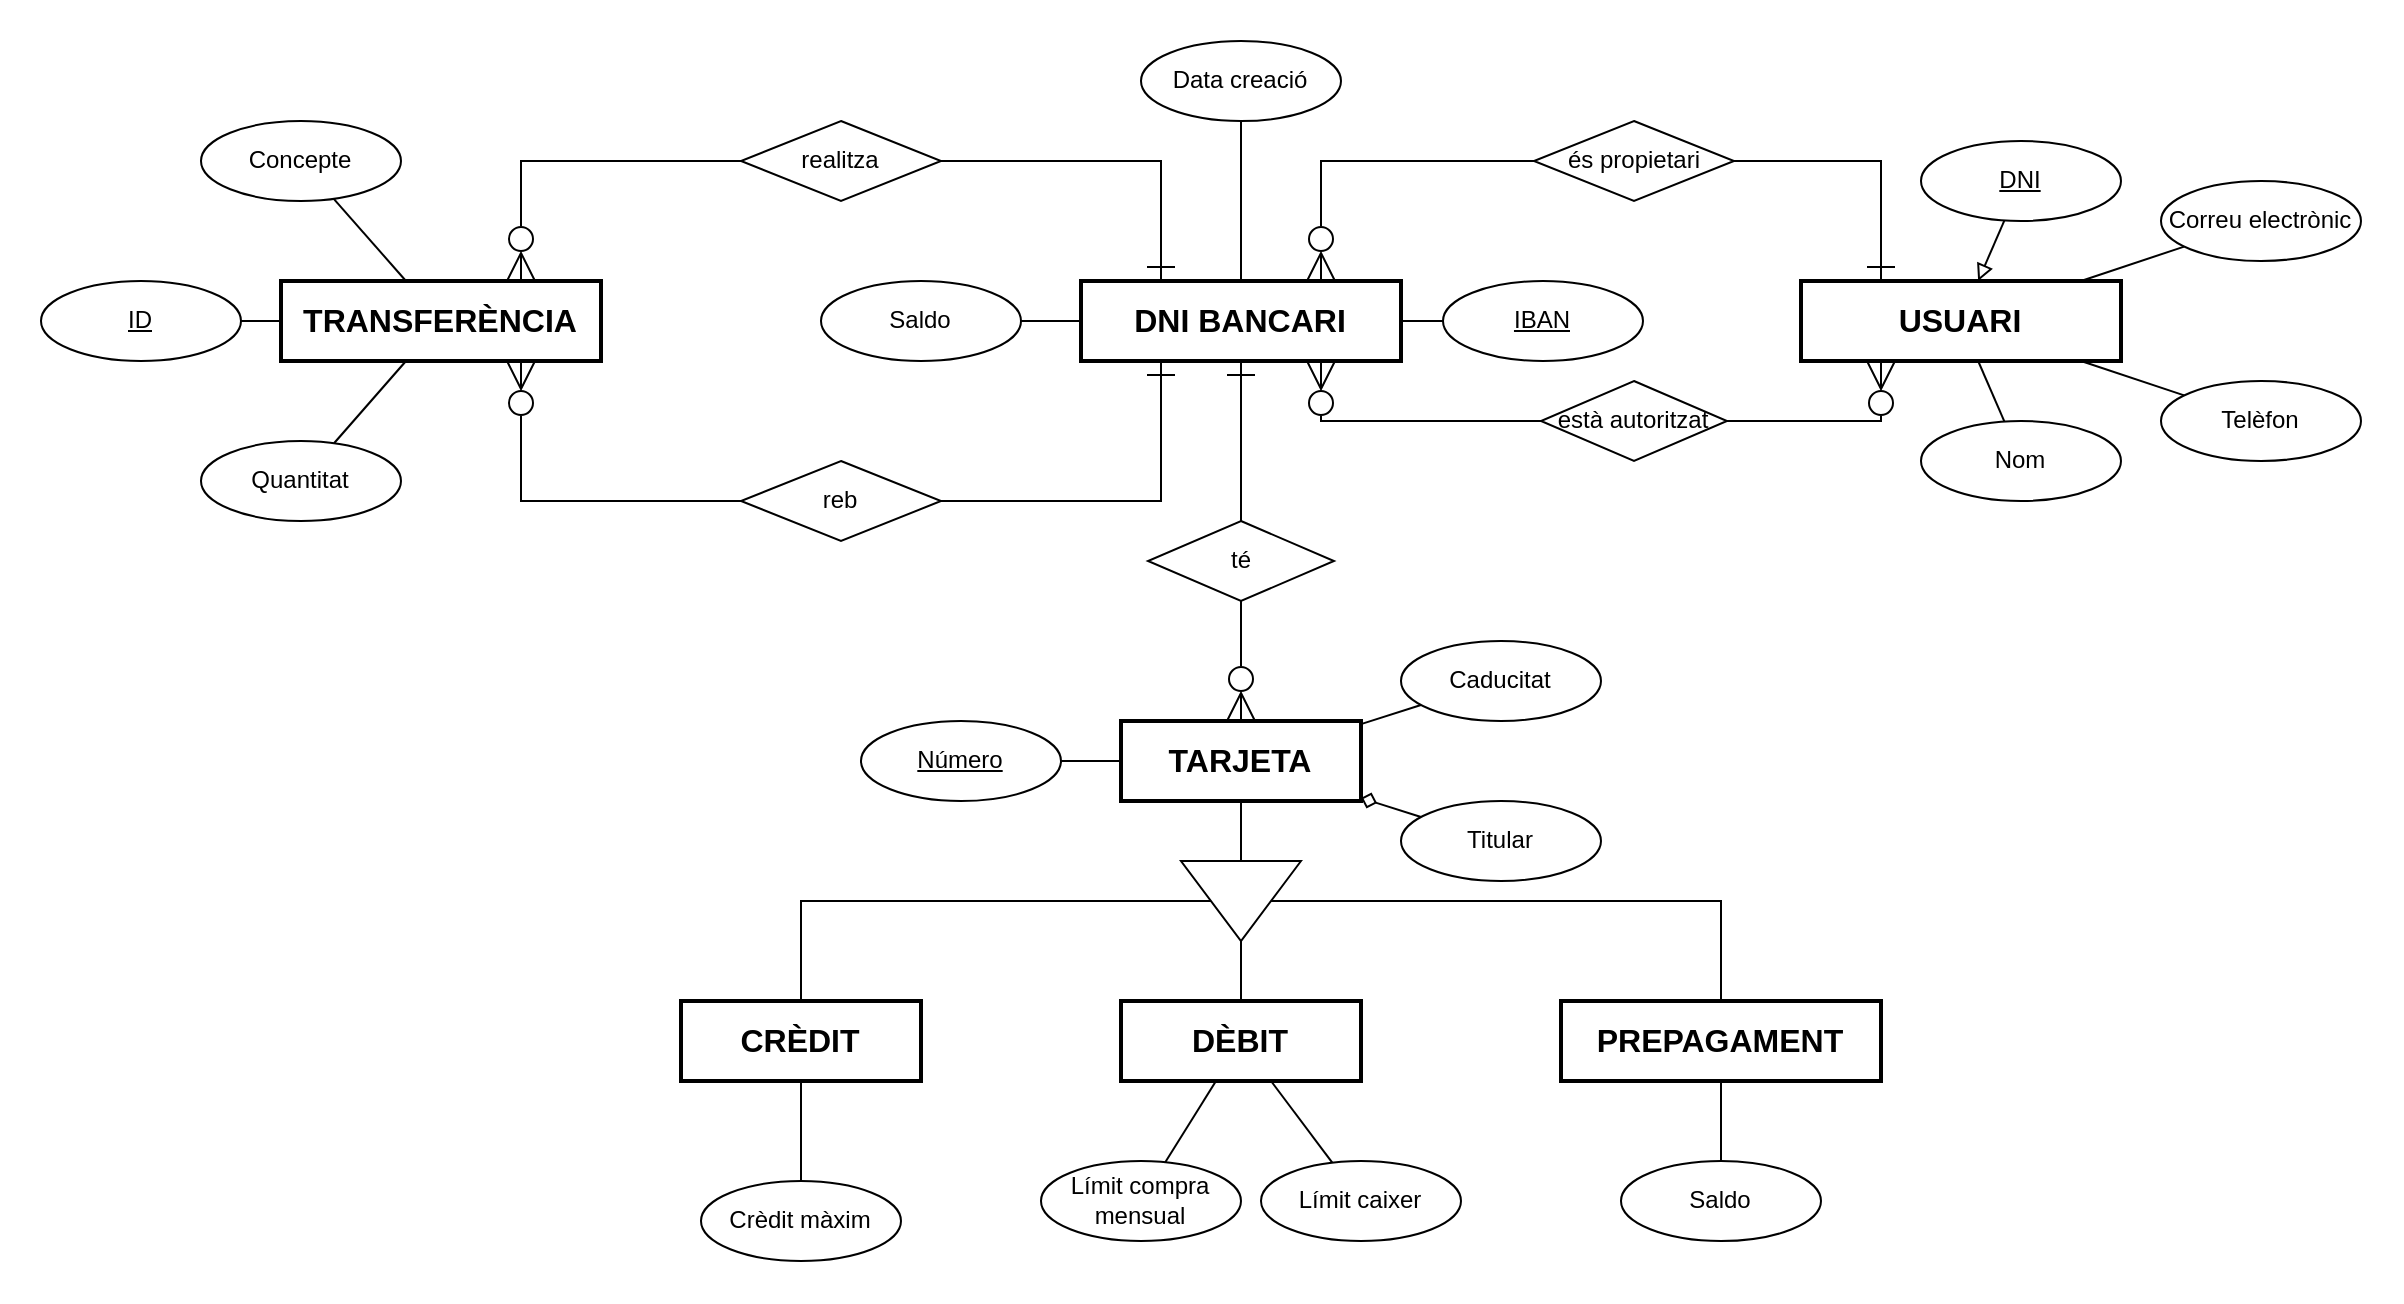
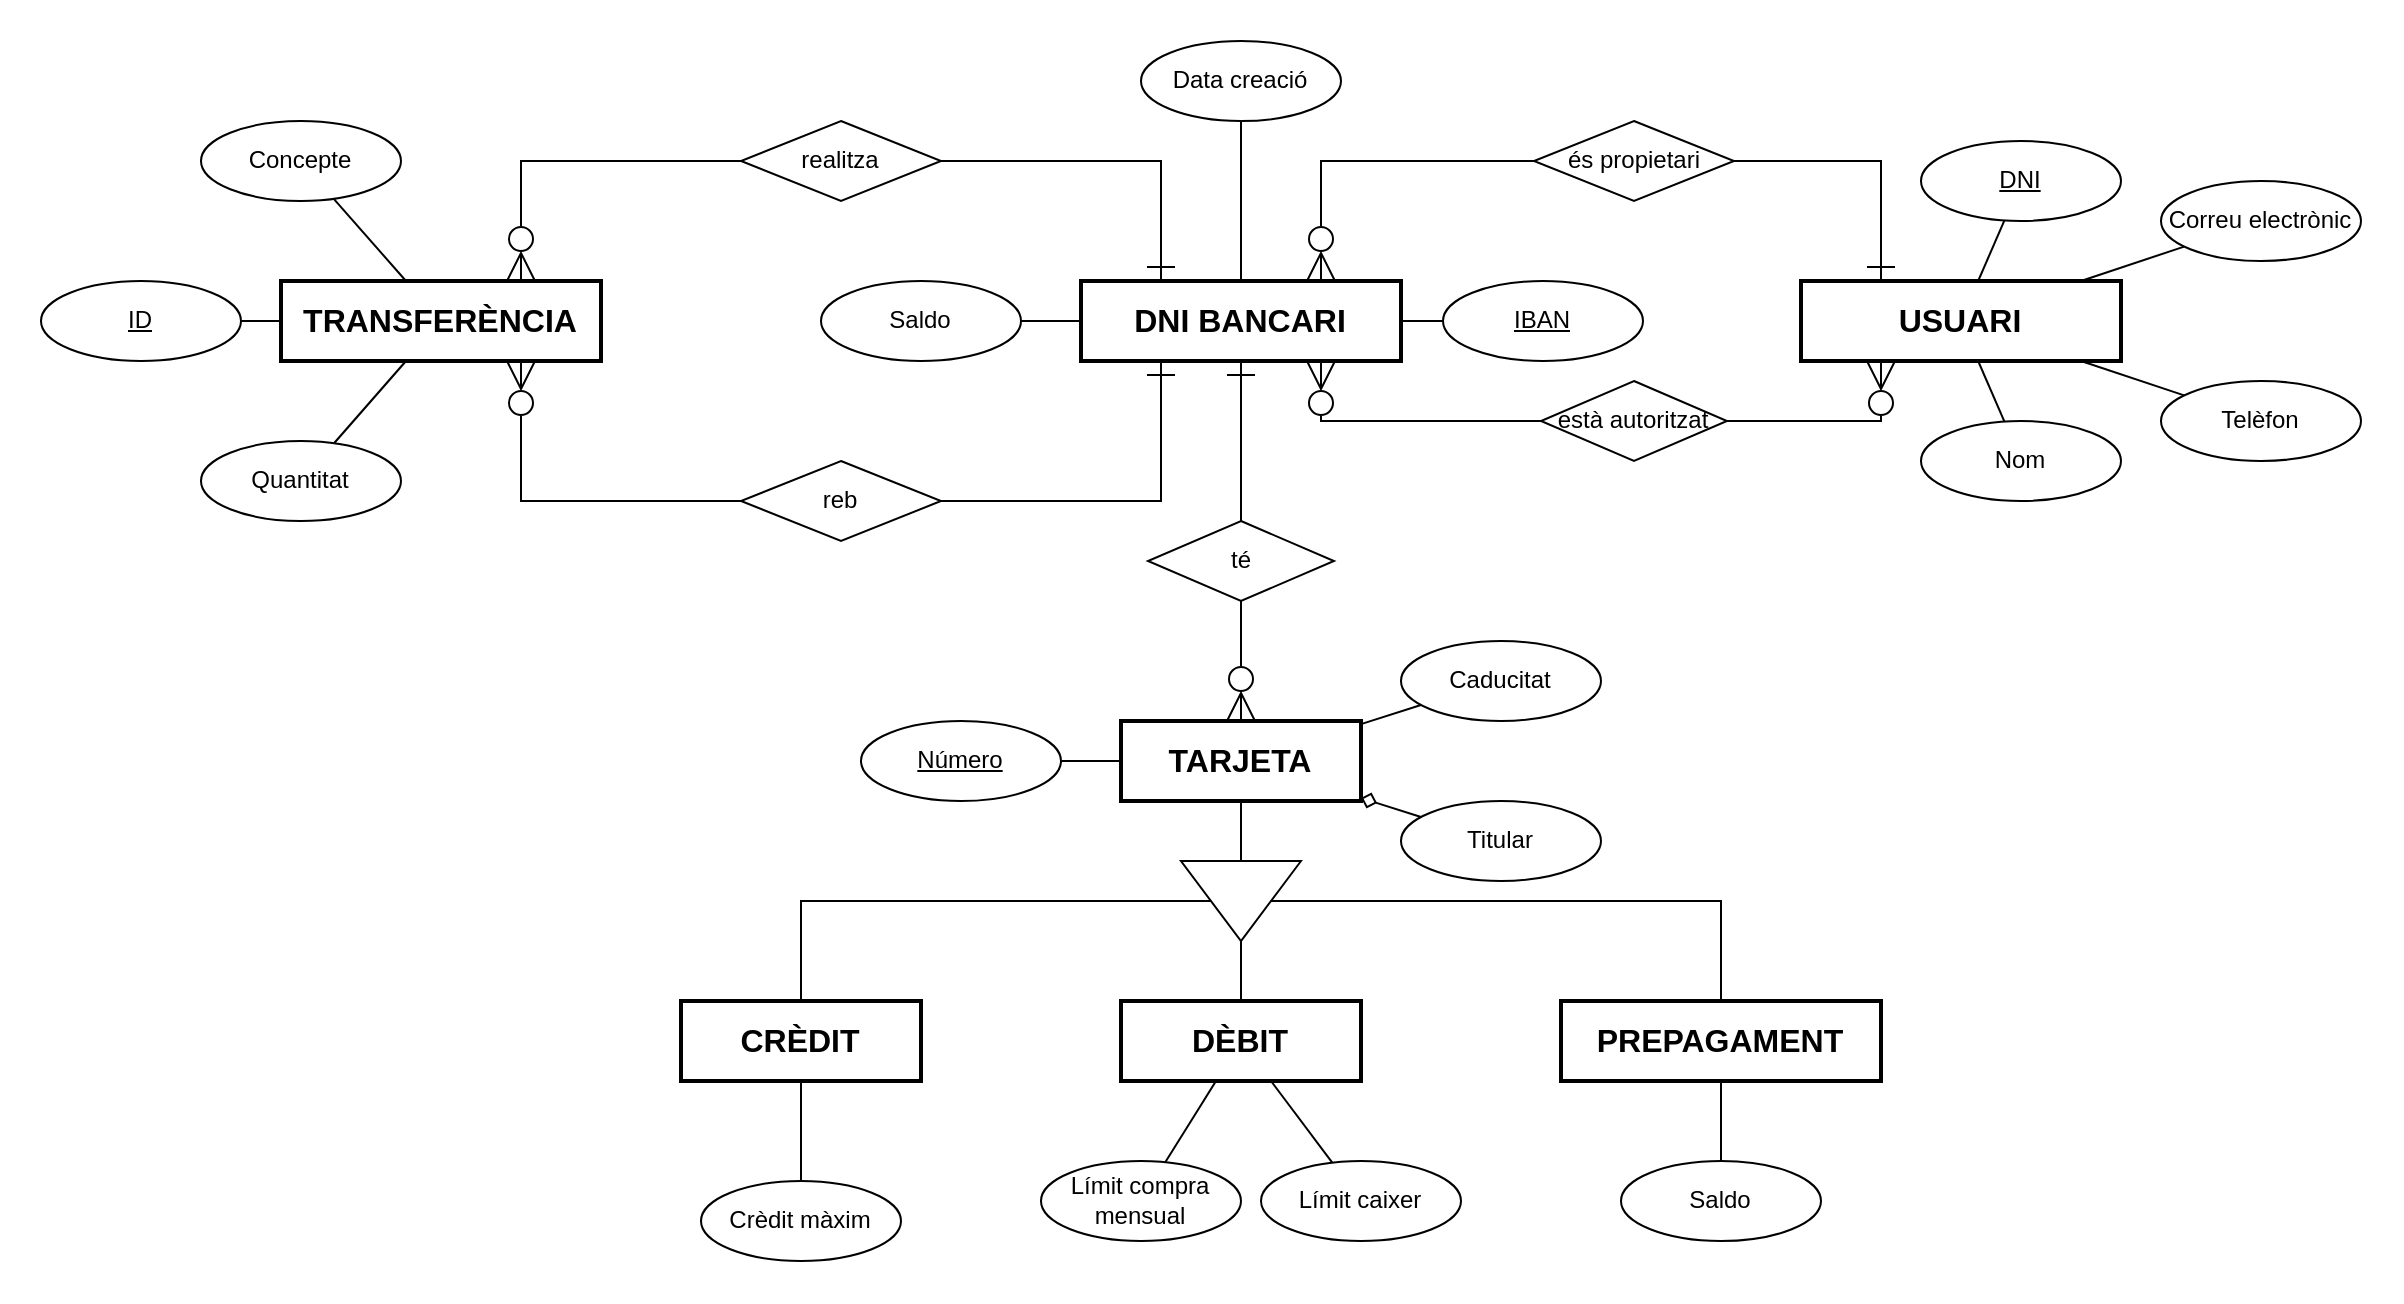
edge "DNI" -> "USUARI": arrowhead block -> none
